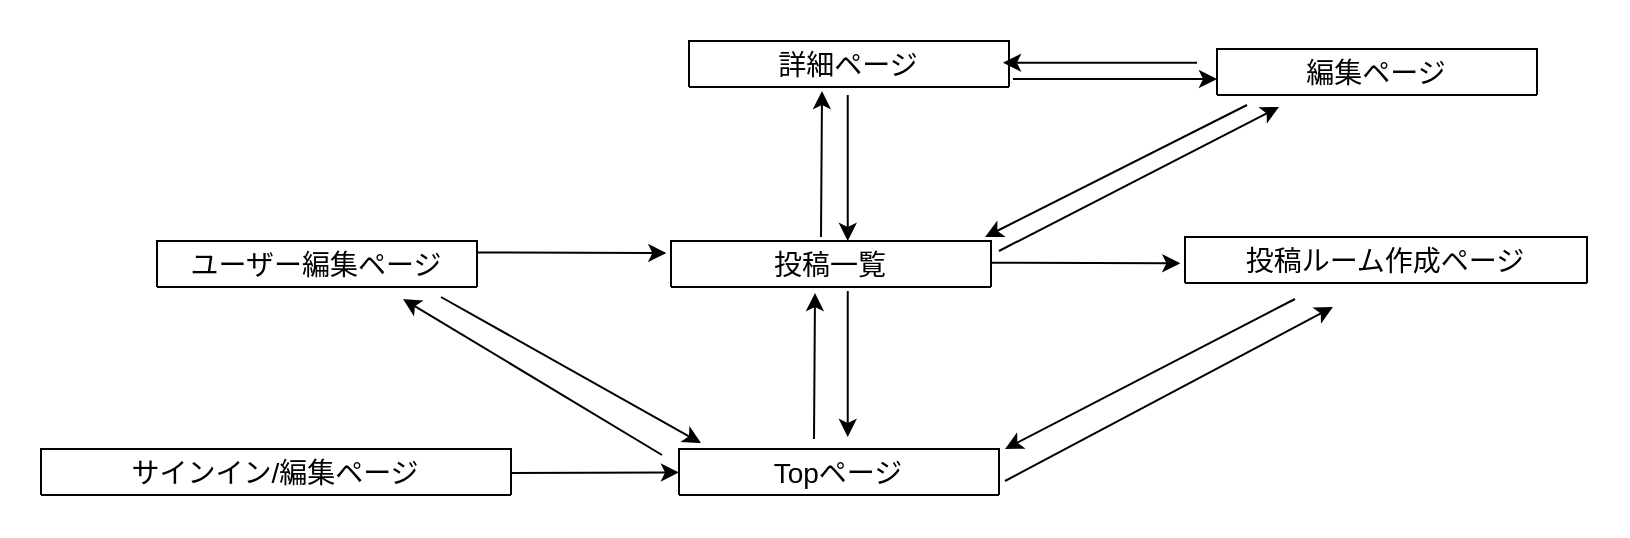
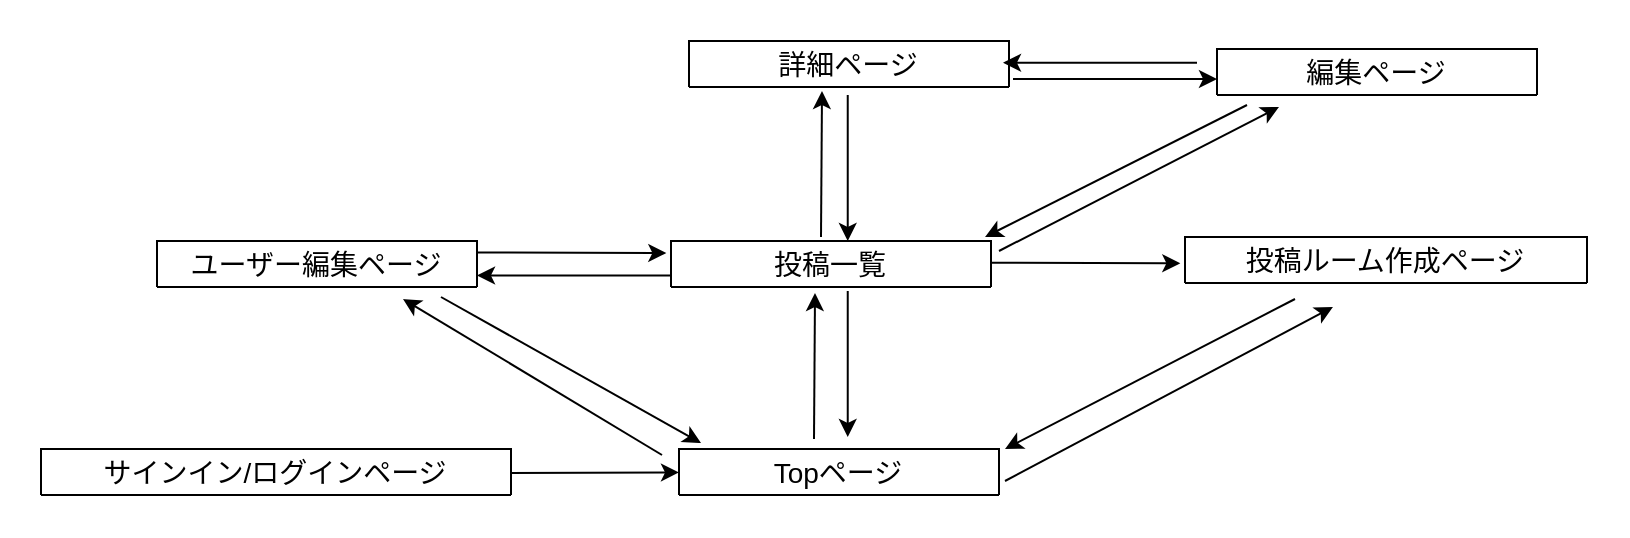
edge "投稿一覧" -> "ユーザー編集ページ": added
node "サインイン/編集ページ": label "サインイン/編集ページ" -> "サインイン/ログインページ"
